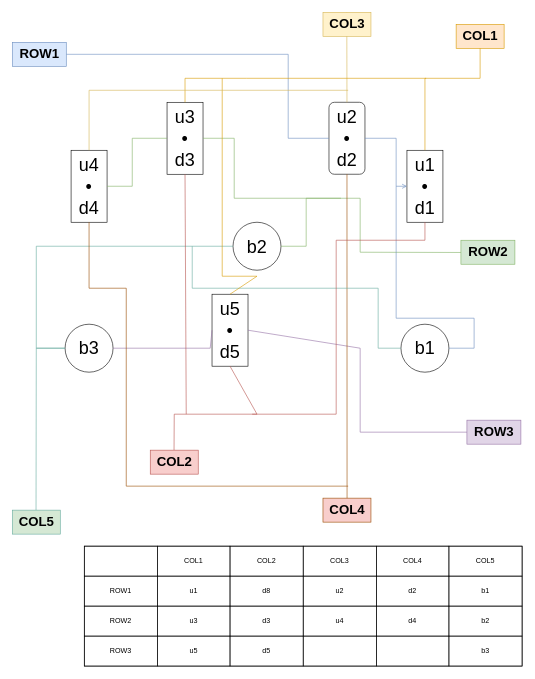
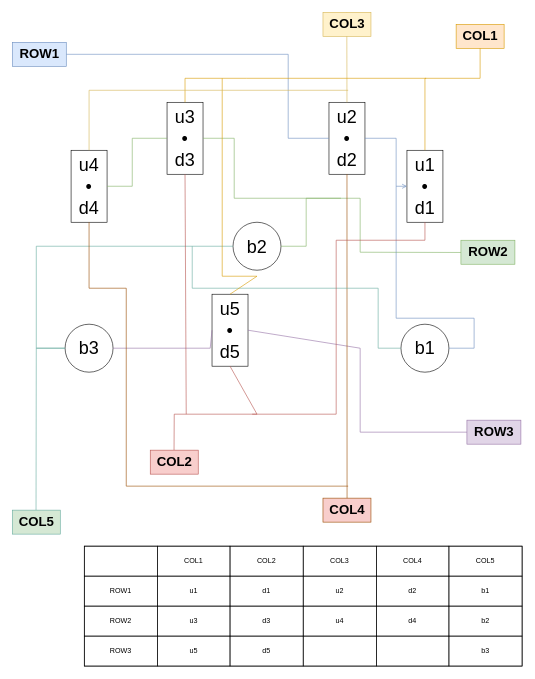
node "u2 •d2": shape rounded rectangle -> rectangle
node "d8": label "d8" -> "d1"
